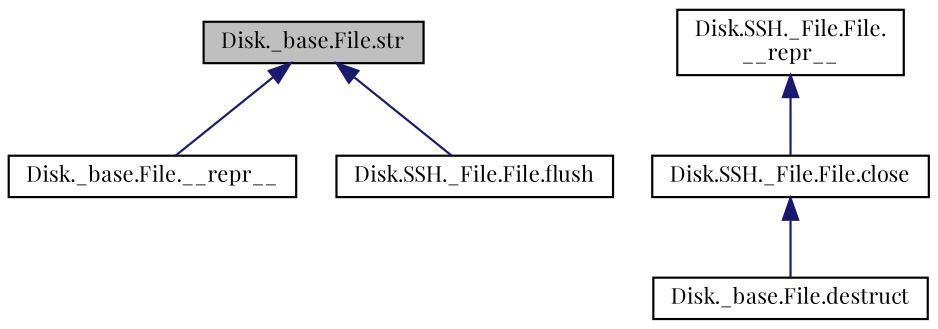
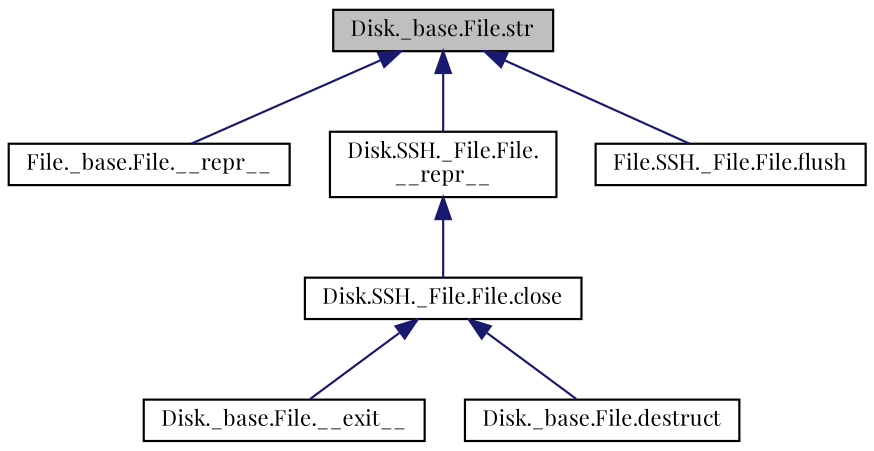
edge "Disk.SSH._File.File. __repr__" -> "Disk._base.File.str": added
node "Disk._base.File.__repr__": label "Disk._base.File.__repr__" -> "File._base.File.__repr__"
node "Disk.SSH._File.File.flush": label "Disk.SSH._File.File.flush" -> "File.SSH._File.File.flush"
node "Disk._base.File.__exit__": added
